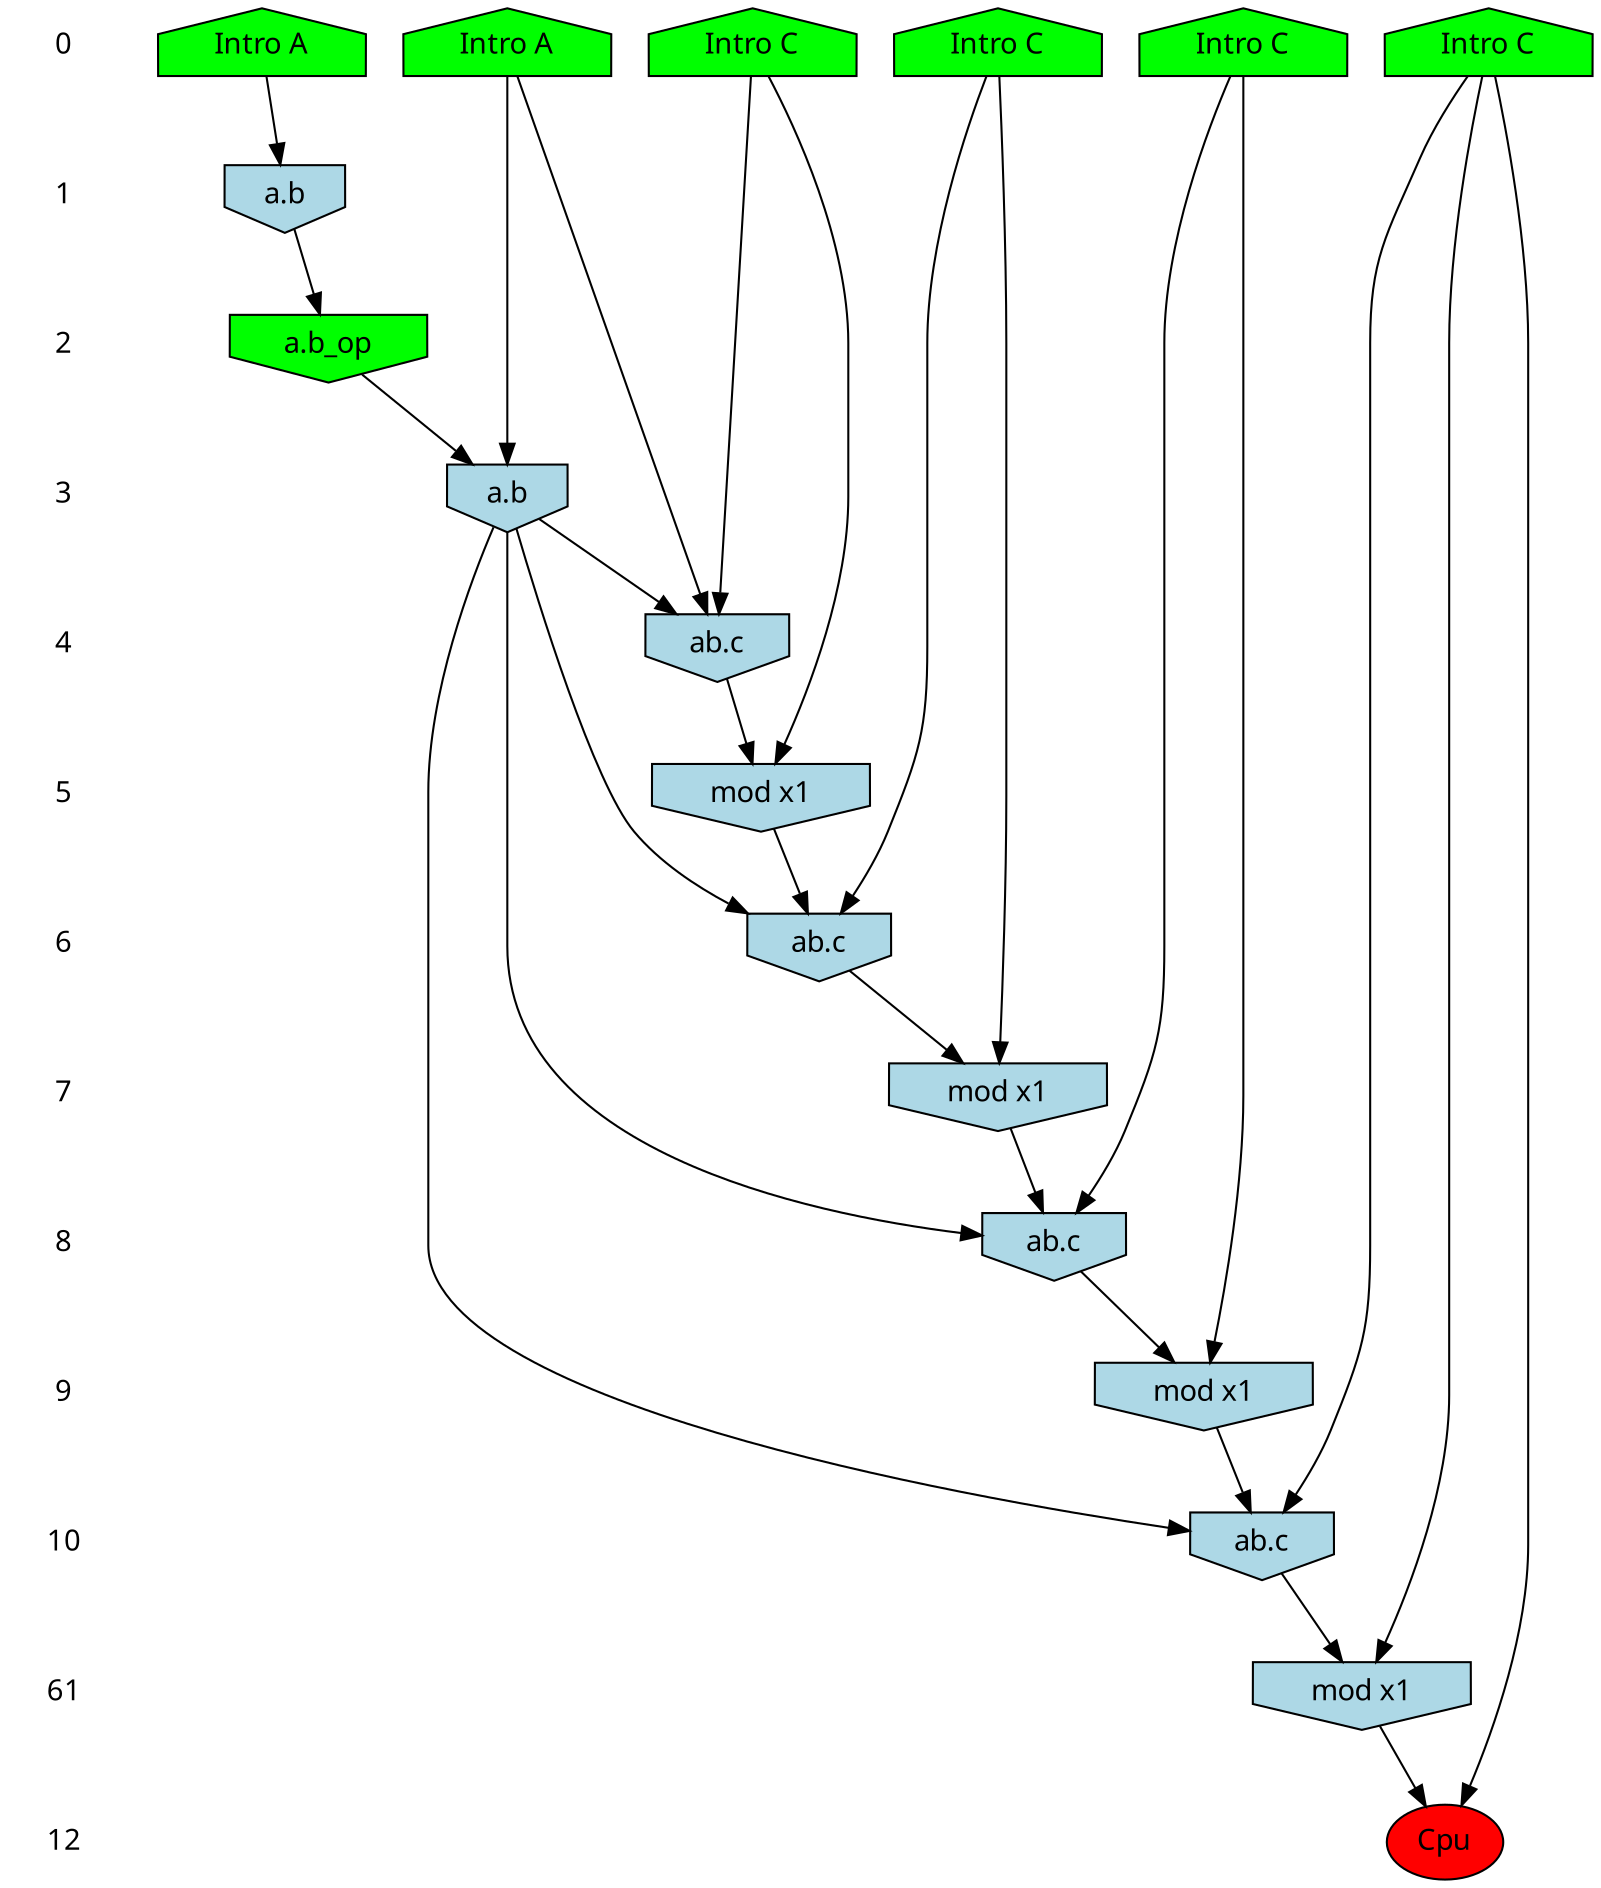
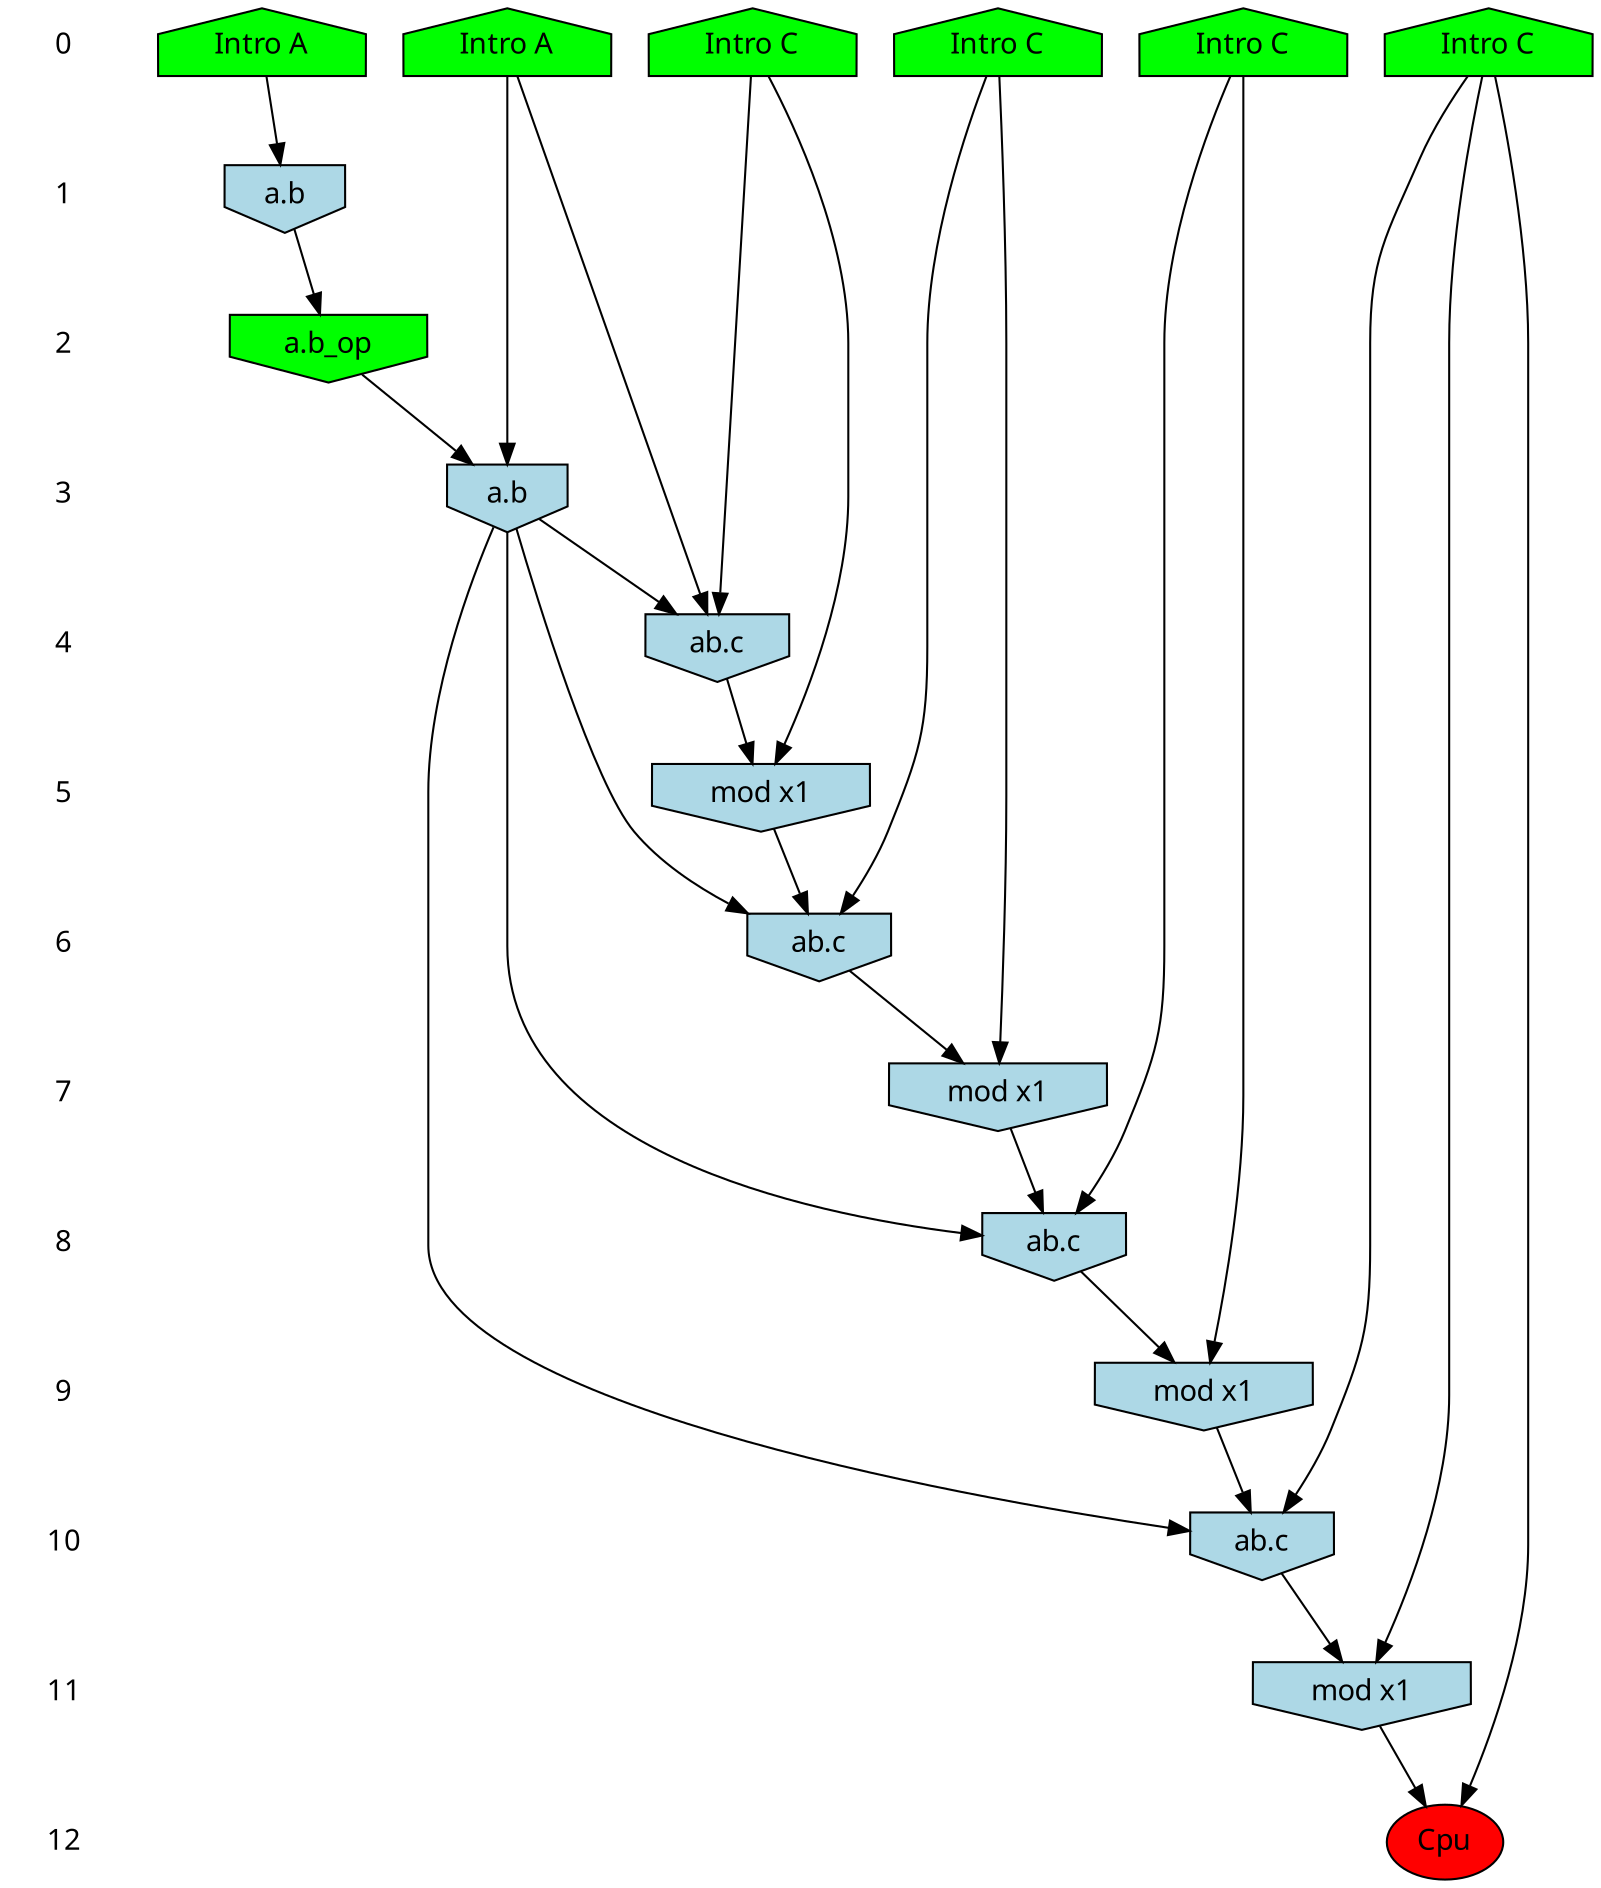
node "61": label "61" -> "11"
